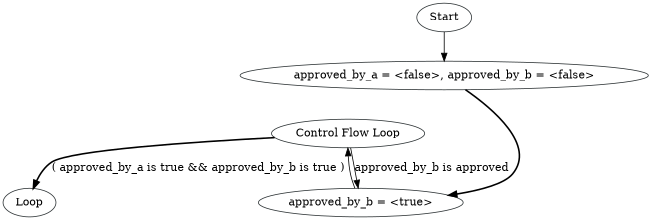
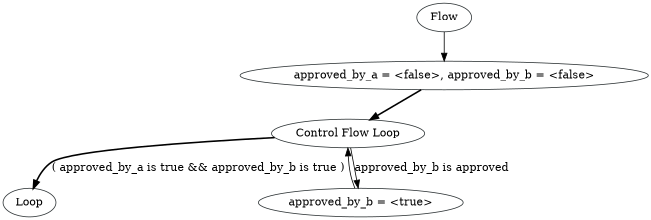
node "Start": label "Start" -> "Flow"
edge "approved_by_a = <false>, approved_by_b = <false>" -> "approved_by_b = <true>": now "approved_by_a = <false>, approved_by_b = <false>" -> "Control Flow Loop"
